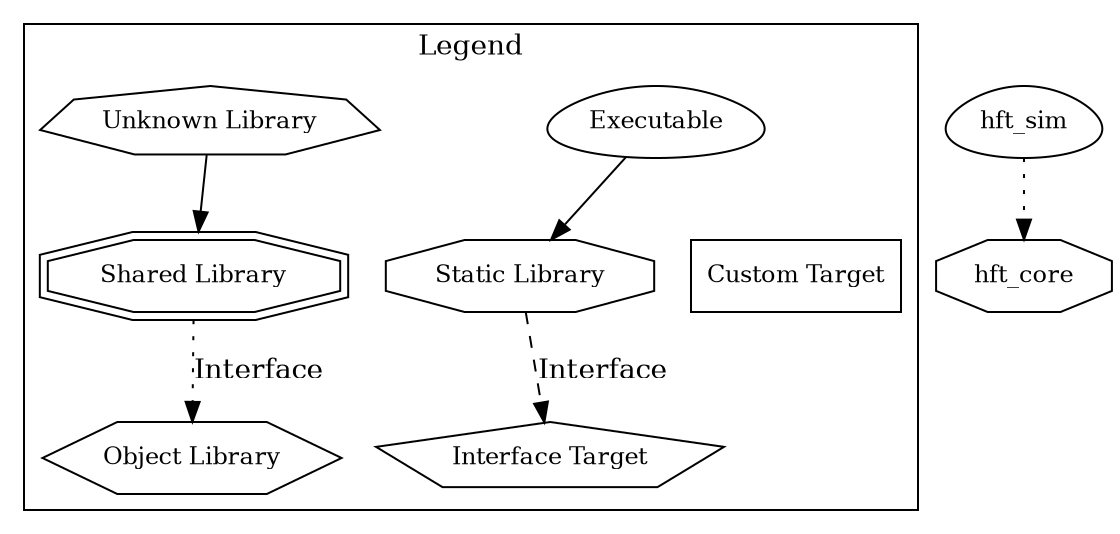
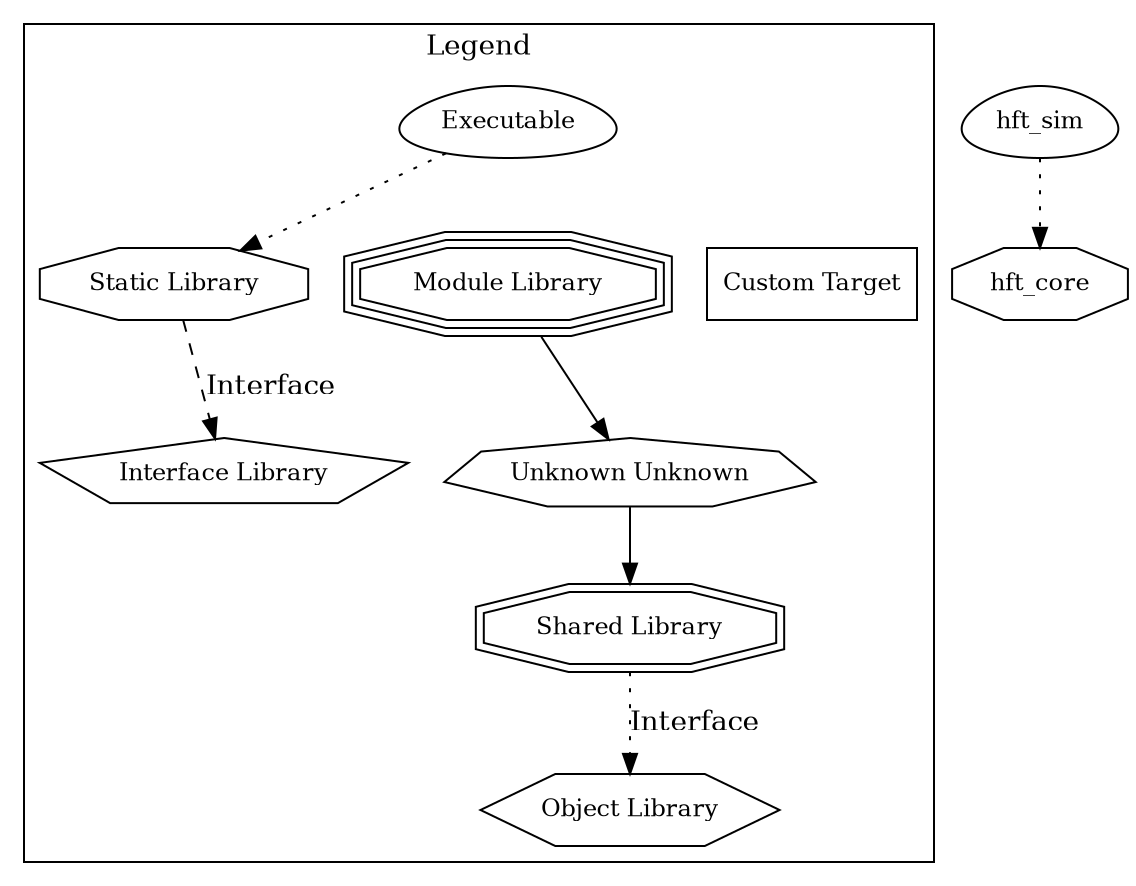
node "Unknown Library": label "Unknown Library" -> "Unknown Unknown"
edge "Executable" -> "Static Library": style solid -> dotted
node "Module Library": added
node "Interface Target": label "Interface Target" -> "Interface Library"
